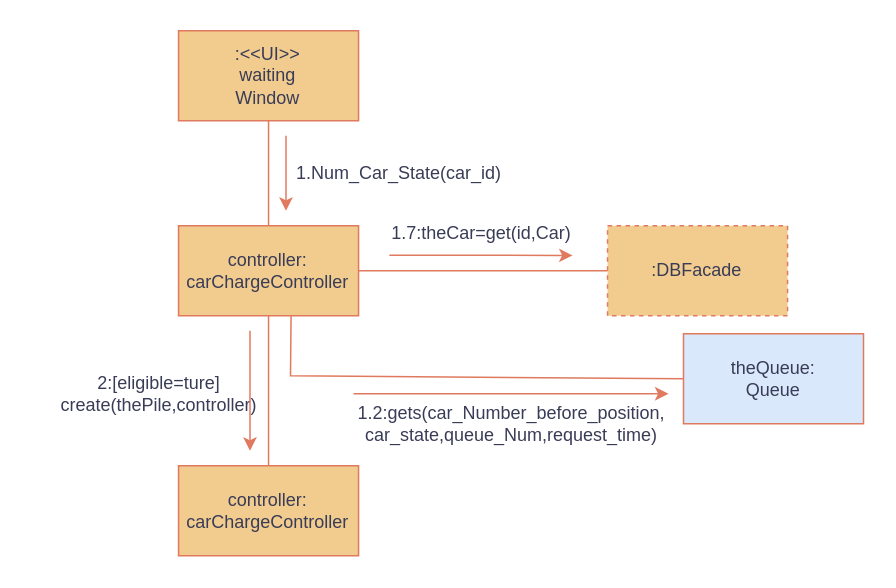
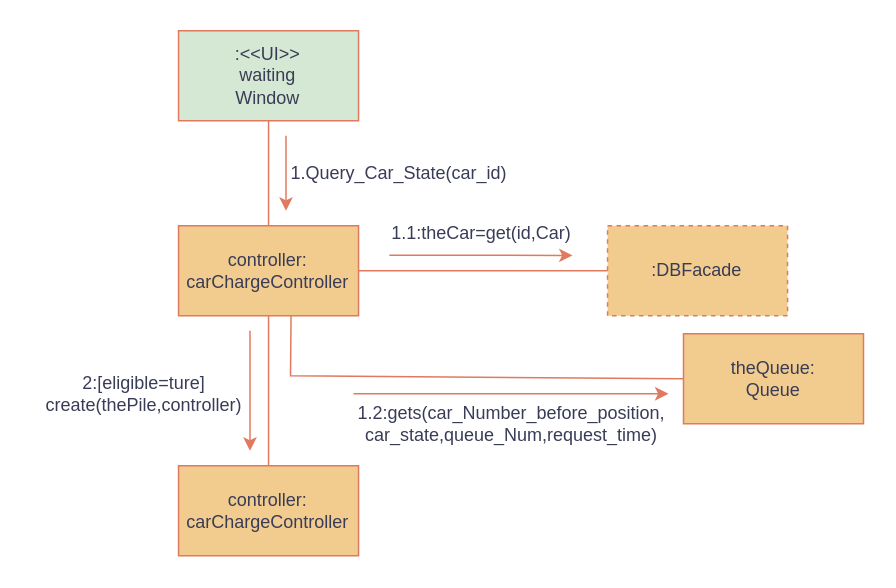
node ":<<UI>> waiting Window": fillcolor #f2cc8f -> #d5e8d4
node "1.Num_Car_State(car_id)": label "1.Num_Car_State(car_id)" -> "1.Query_Car_State(car_id)"
node "1.7:theCar=get(id,Car)": label "1.7:theCar=get(id,Car)" -> "1.1:theCar=get(id,Car)"
node "theQueue: Queue": fillcolor #dae8fc -> #f2cc8f
node "2:[eligible=ture] create(thePile,controller)": moved (158, 394) -> (143, 394)
